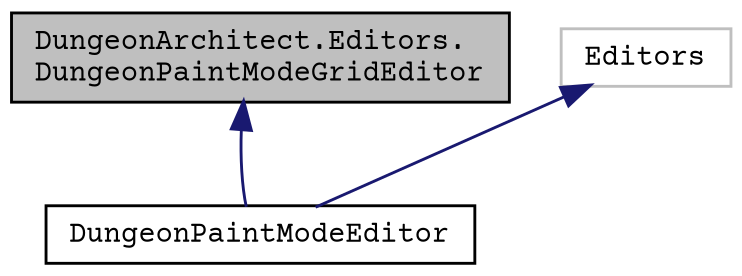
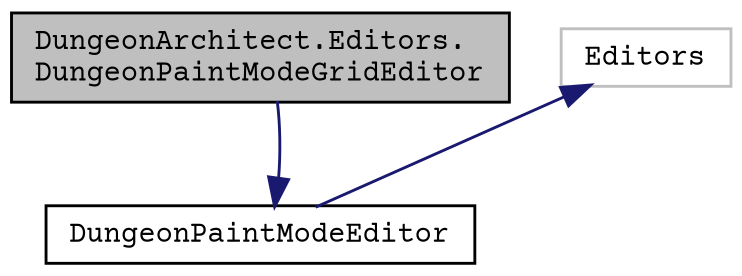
edge "DungeonPaintModeEditor" -> "DungeonArchitect.Editors. DungeonPaintModeGridEditor": reversed
